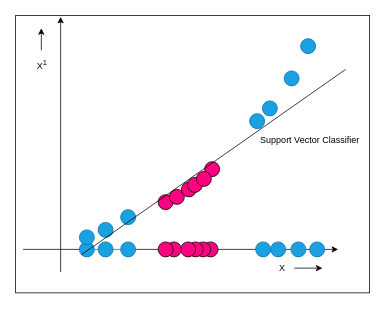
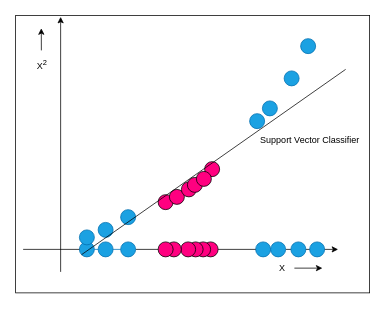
node "X1": label "X1" -> "X2"
